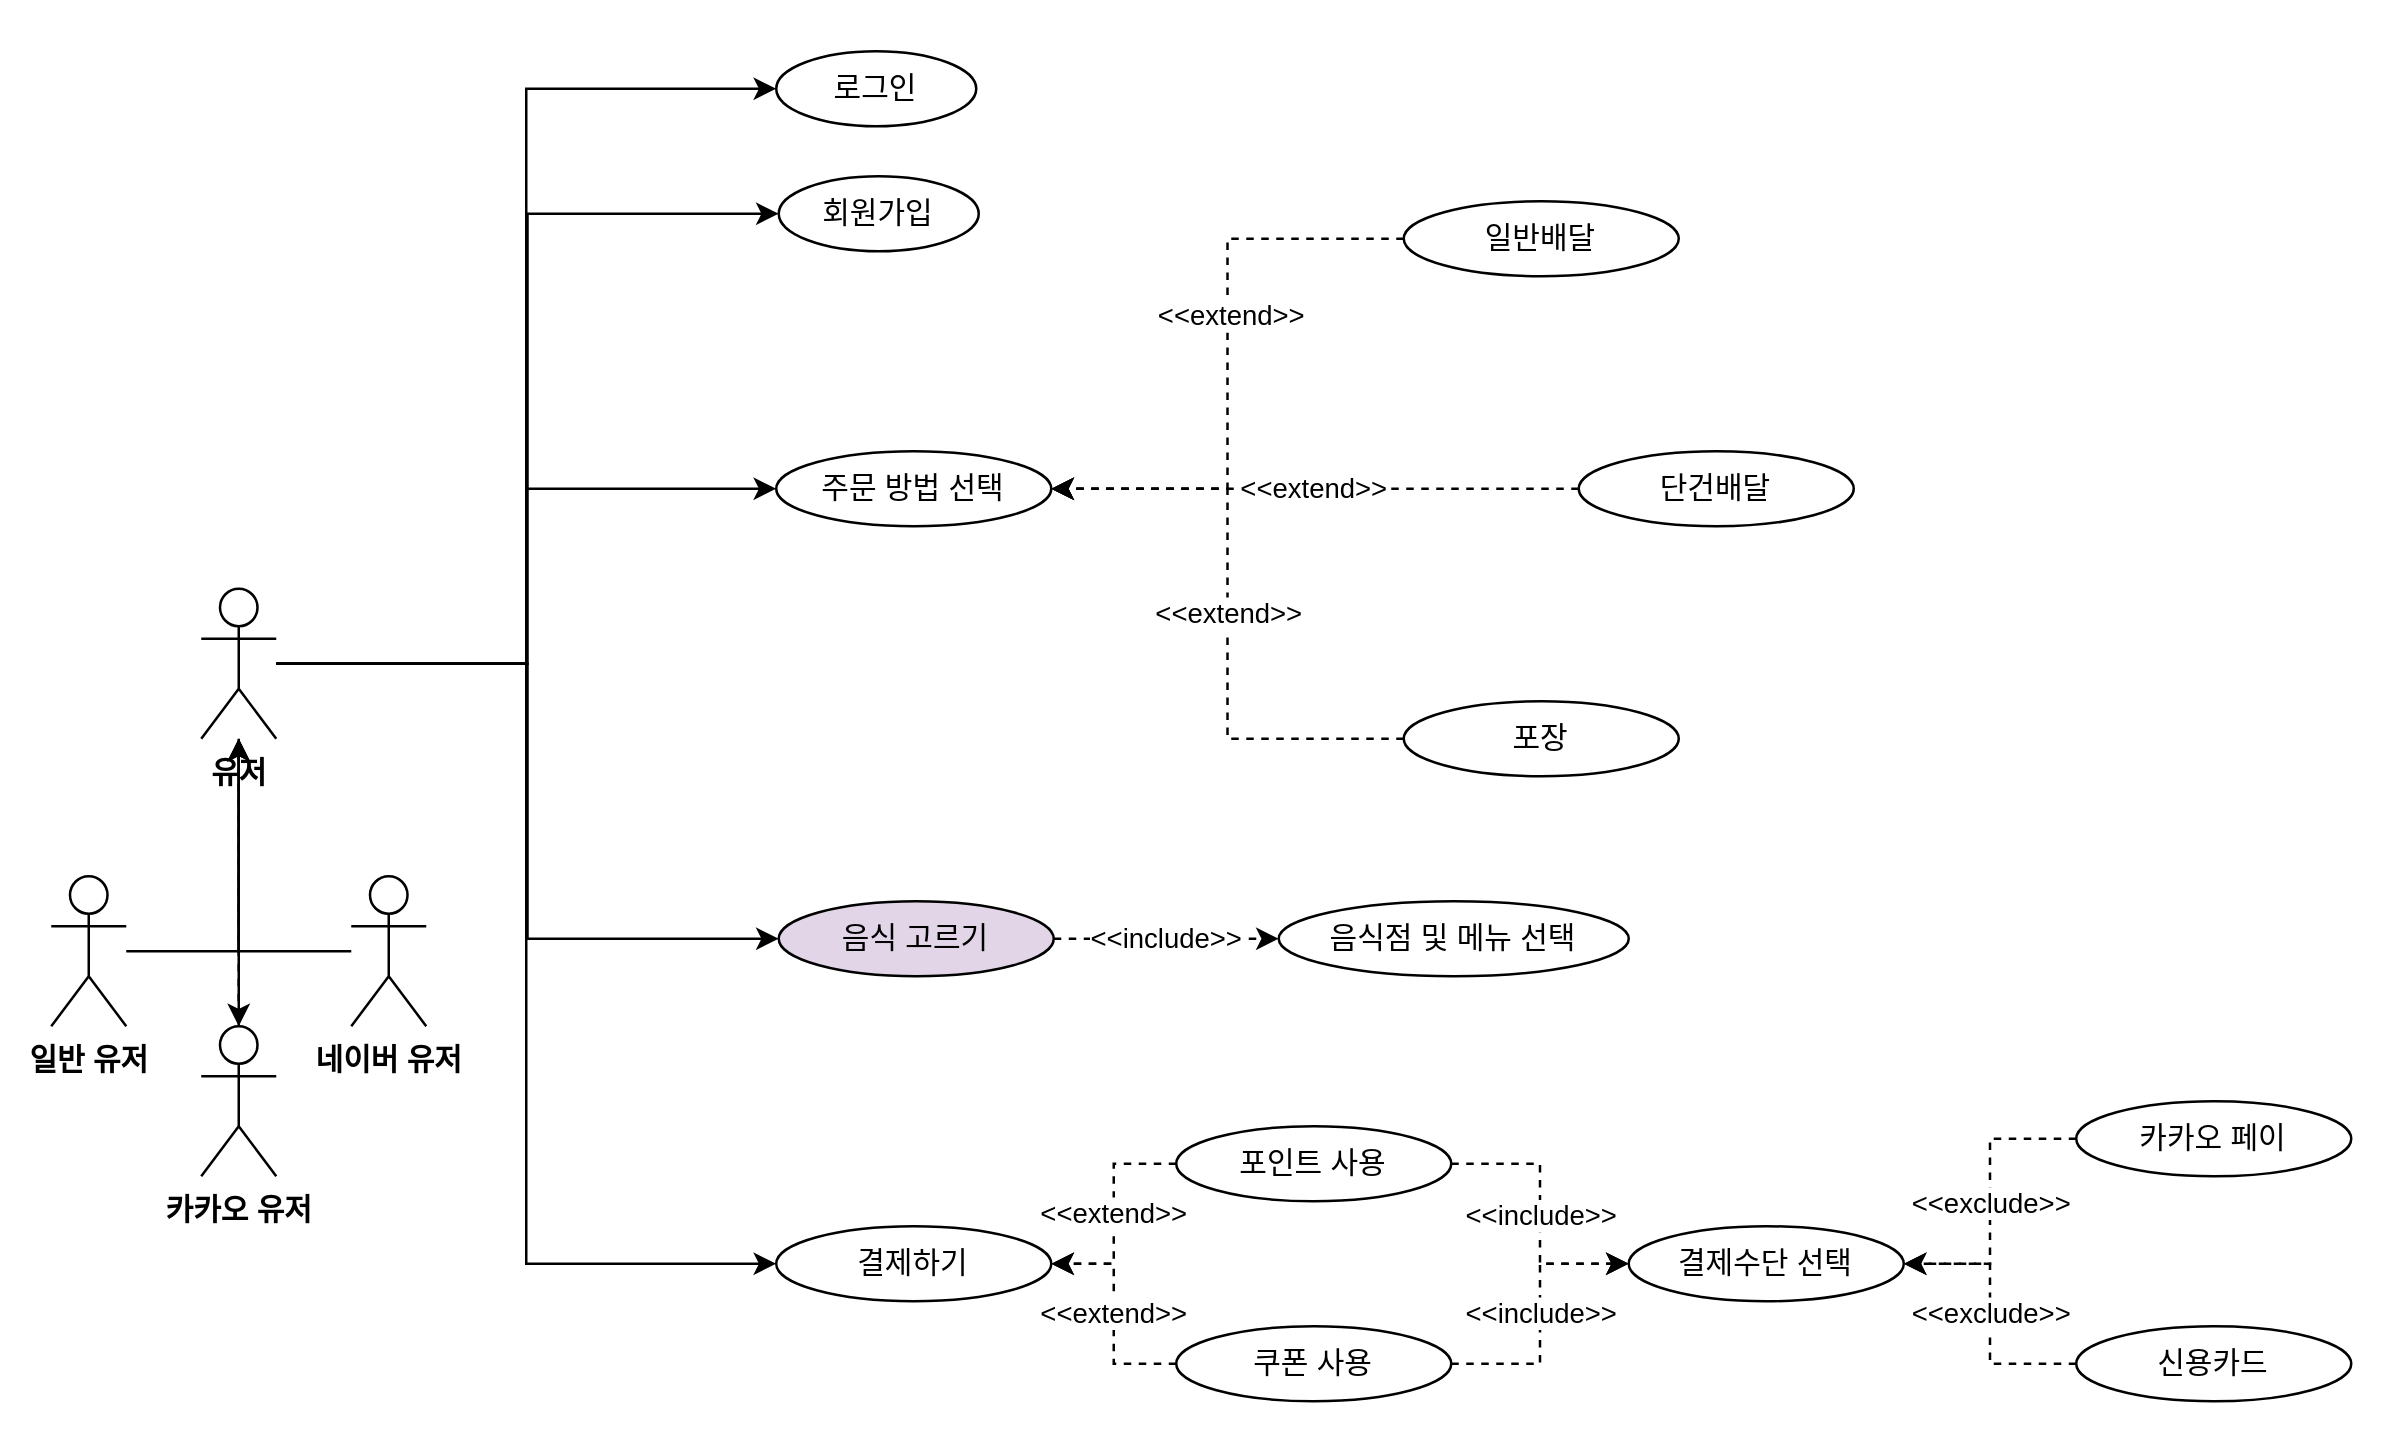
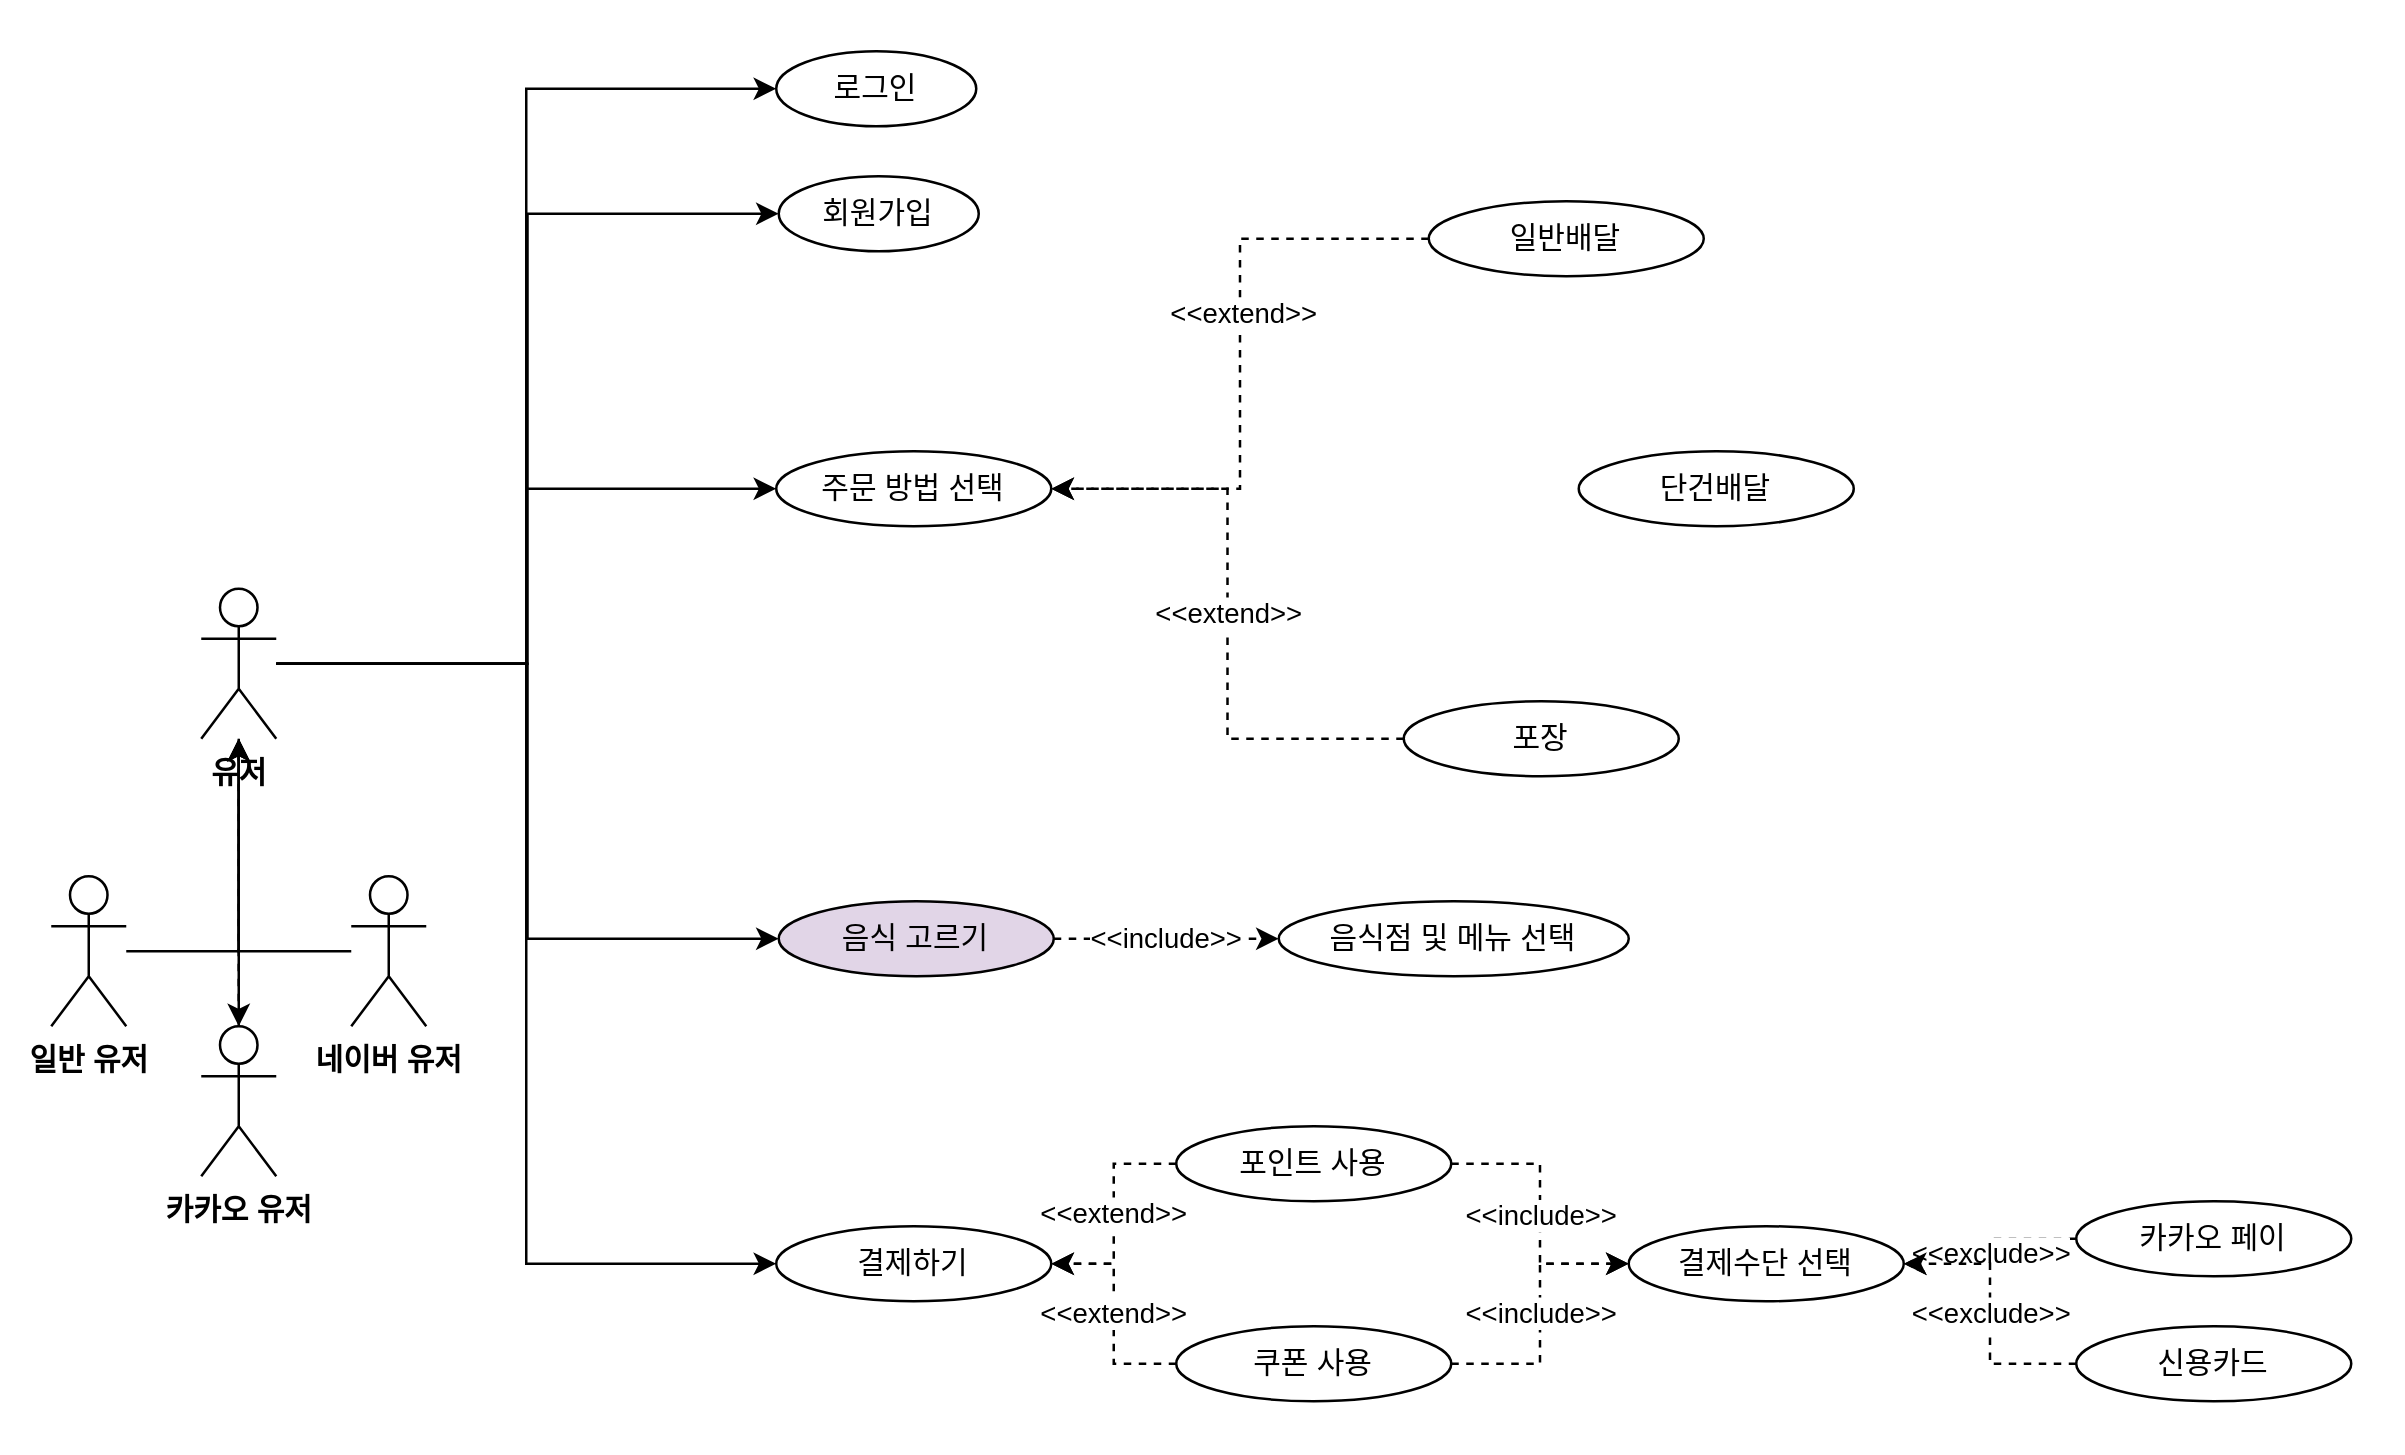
node "일반배달": moved (1541, 239) -> (1566, 239)
edge "단건배달" -> "주문 방법 선택": removed, label "<<extend>>"
node "카카오 페이": moved (2214, 1139) -> (2214, 1239)
